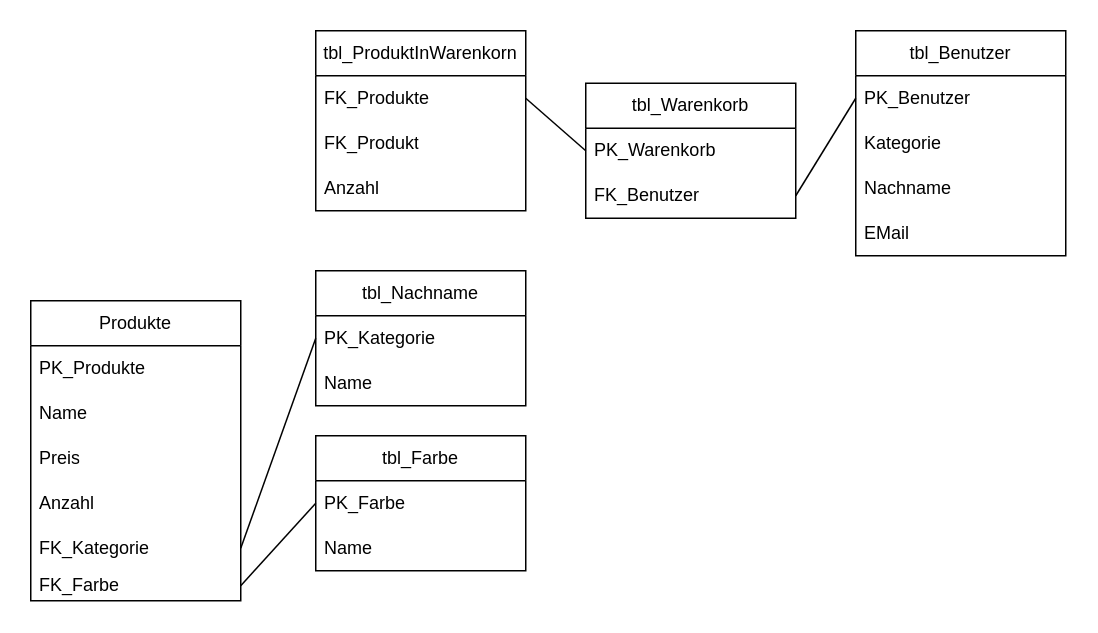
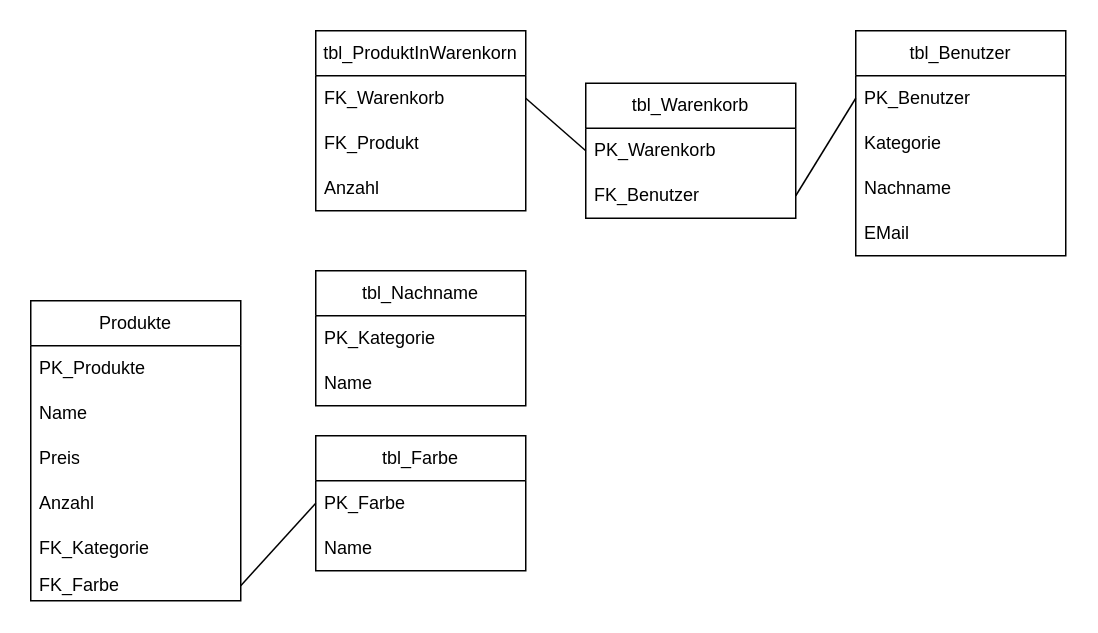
node "FK_Produkte": label "FK_Produkte" -> "FK_Warenkorb"
edge "PK_Kategorie" -- "FK_Kategorie": removed
